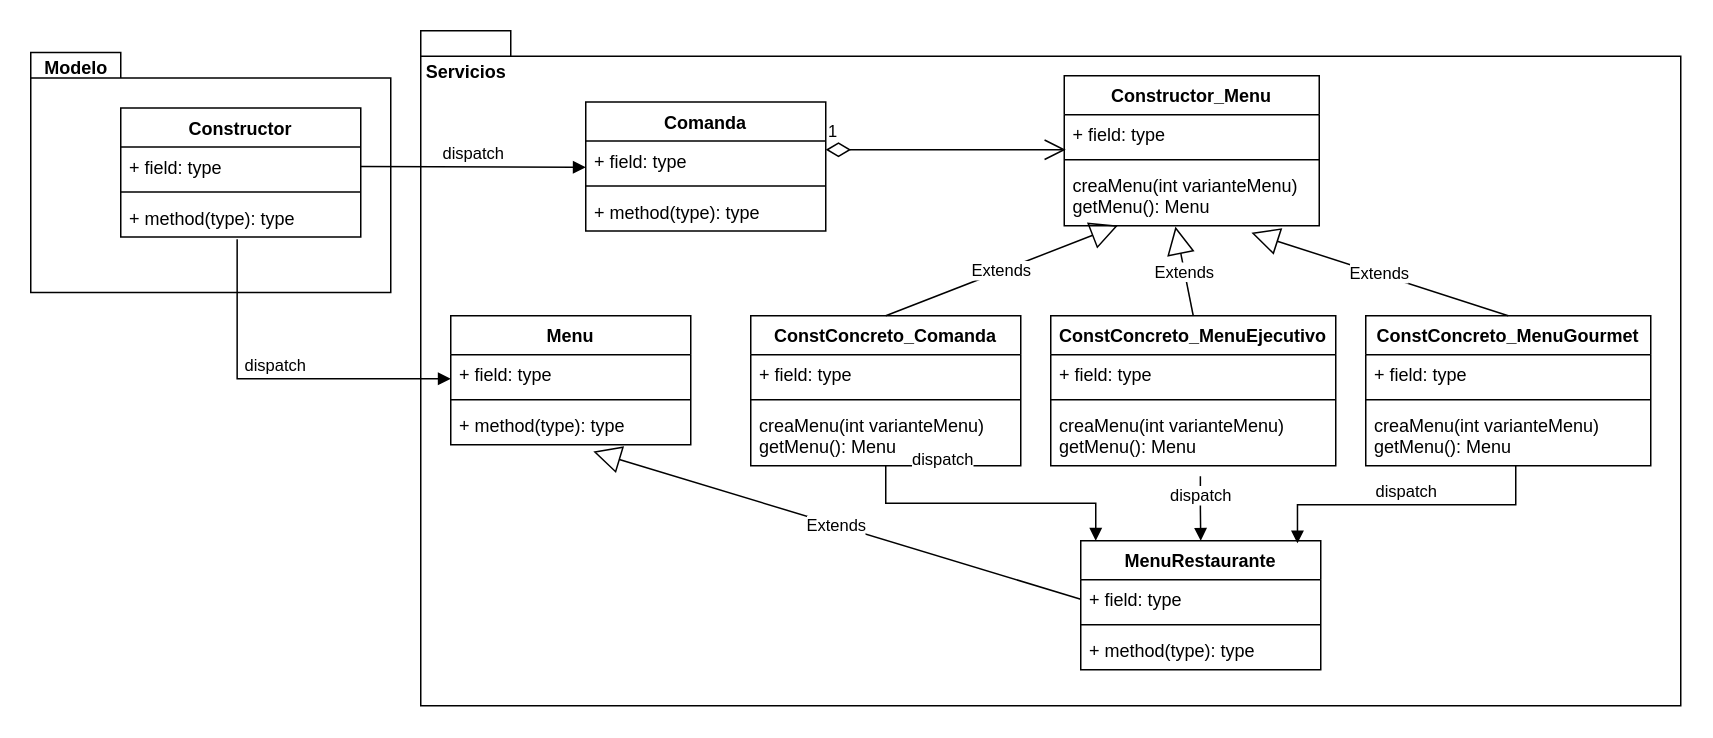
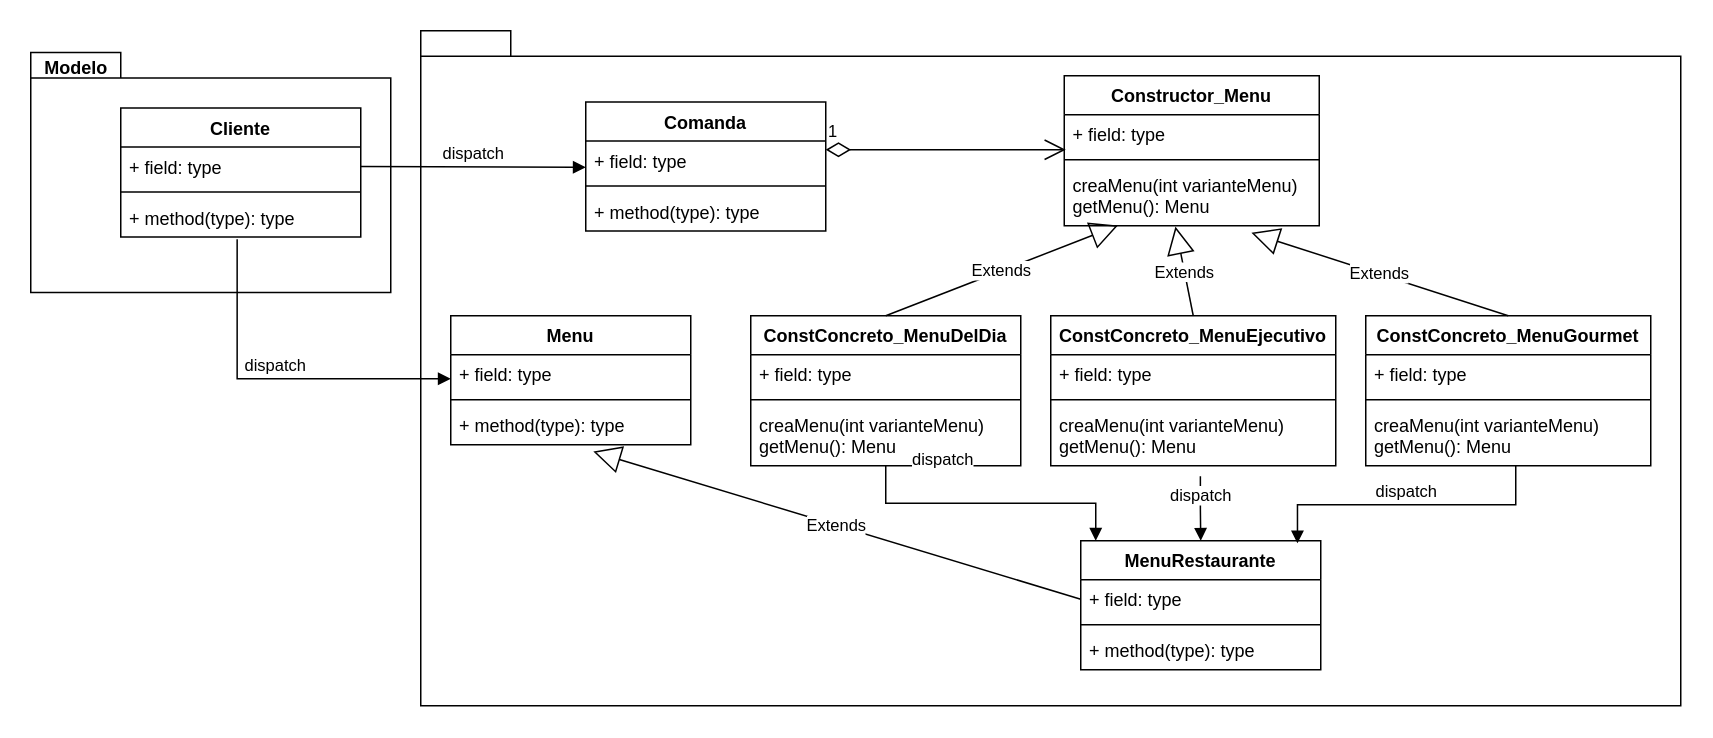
node "Servicios": removed
node "Constructor": label "Constructor" -> "Cliente"
node "ConstConcreto_Comanda": label "ConstConcreto_Comanda" -> "ConstConcreto_MenuDelDia"
